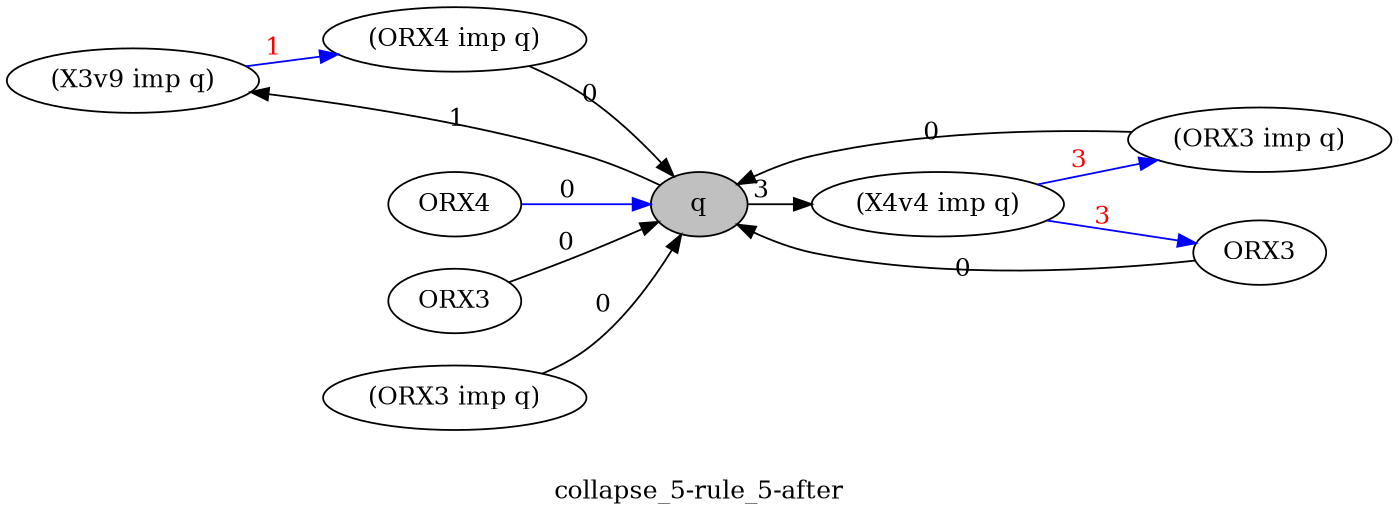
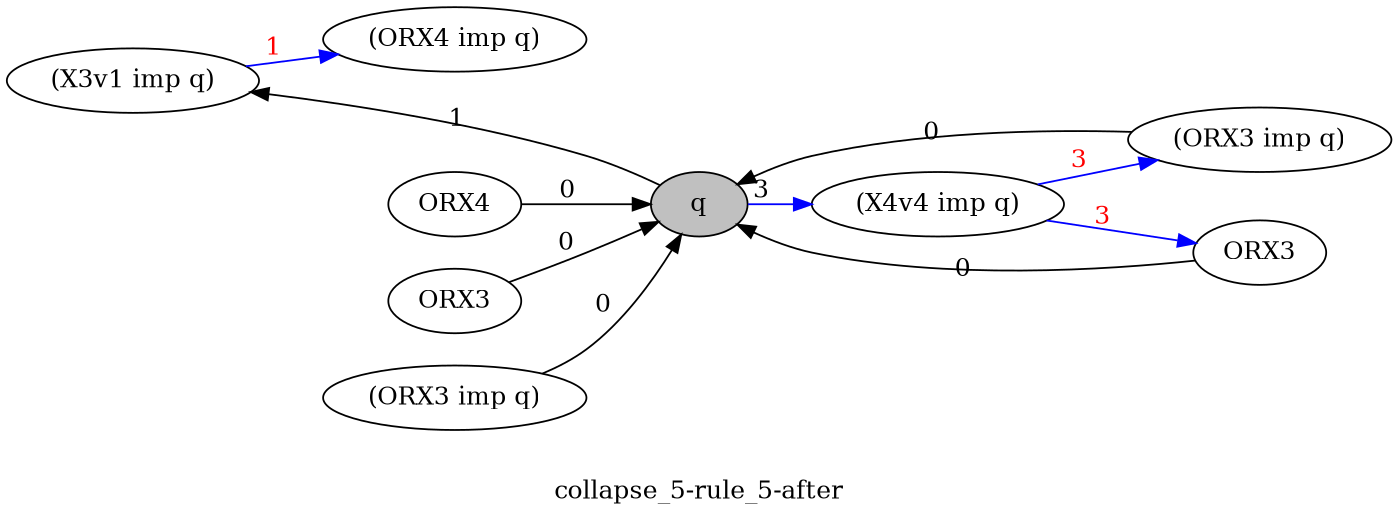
node "(X3v9 imp q)": label "(X3v9 imp q)" -> "(X3v1 imp q)"
edge "(ORX4 imp q)" -> "q": removed, label "0"
edge "ORX4" -> "q": color blue -> black
edge "q" -> "(X4v4 imp q)": color black -> blue
